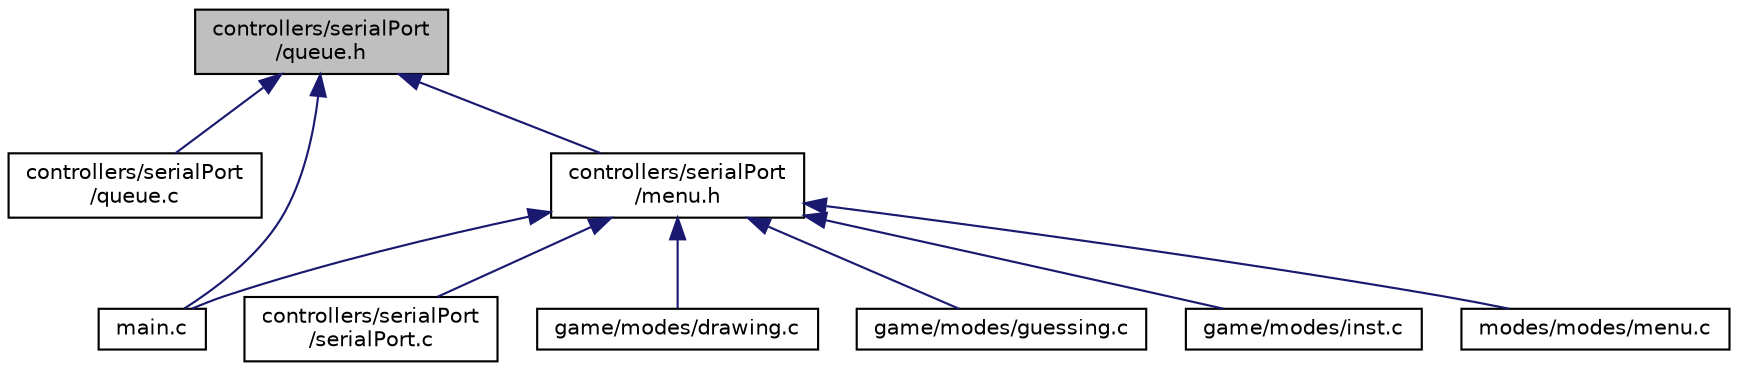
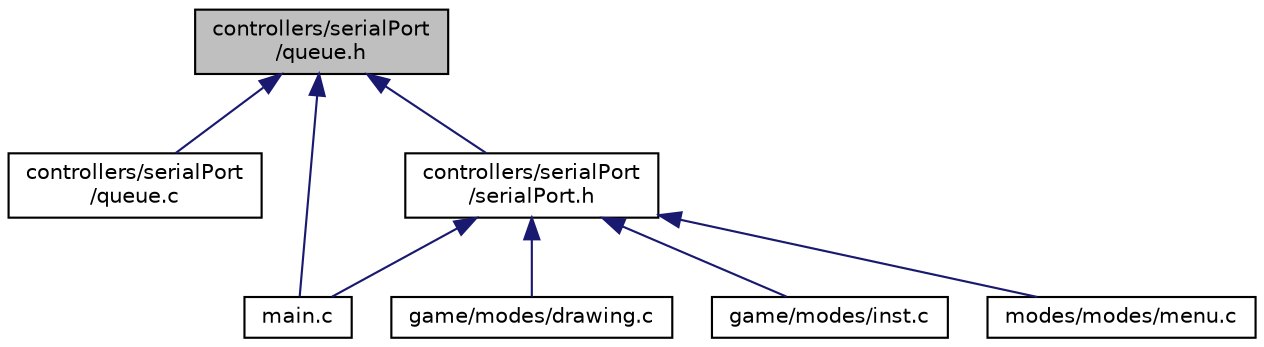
node "controllers/serialPort /menu.h": label "controllers/serialPort /menu.h" -> "controllers/serialPort /serialPort.h"
node "controllers/serialPort /serialPort.c": removed
node "game/modes/guessing.c": removed
